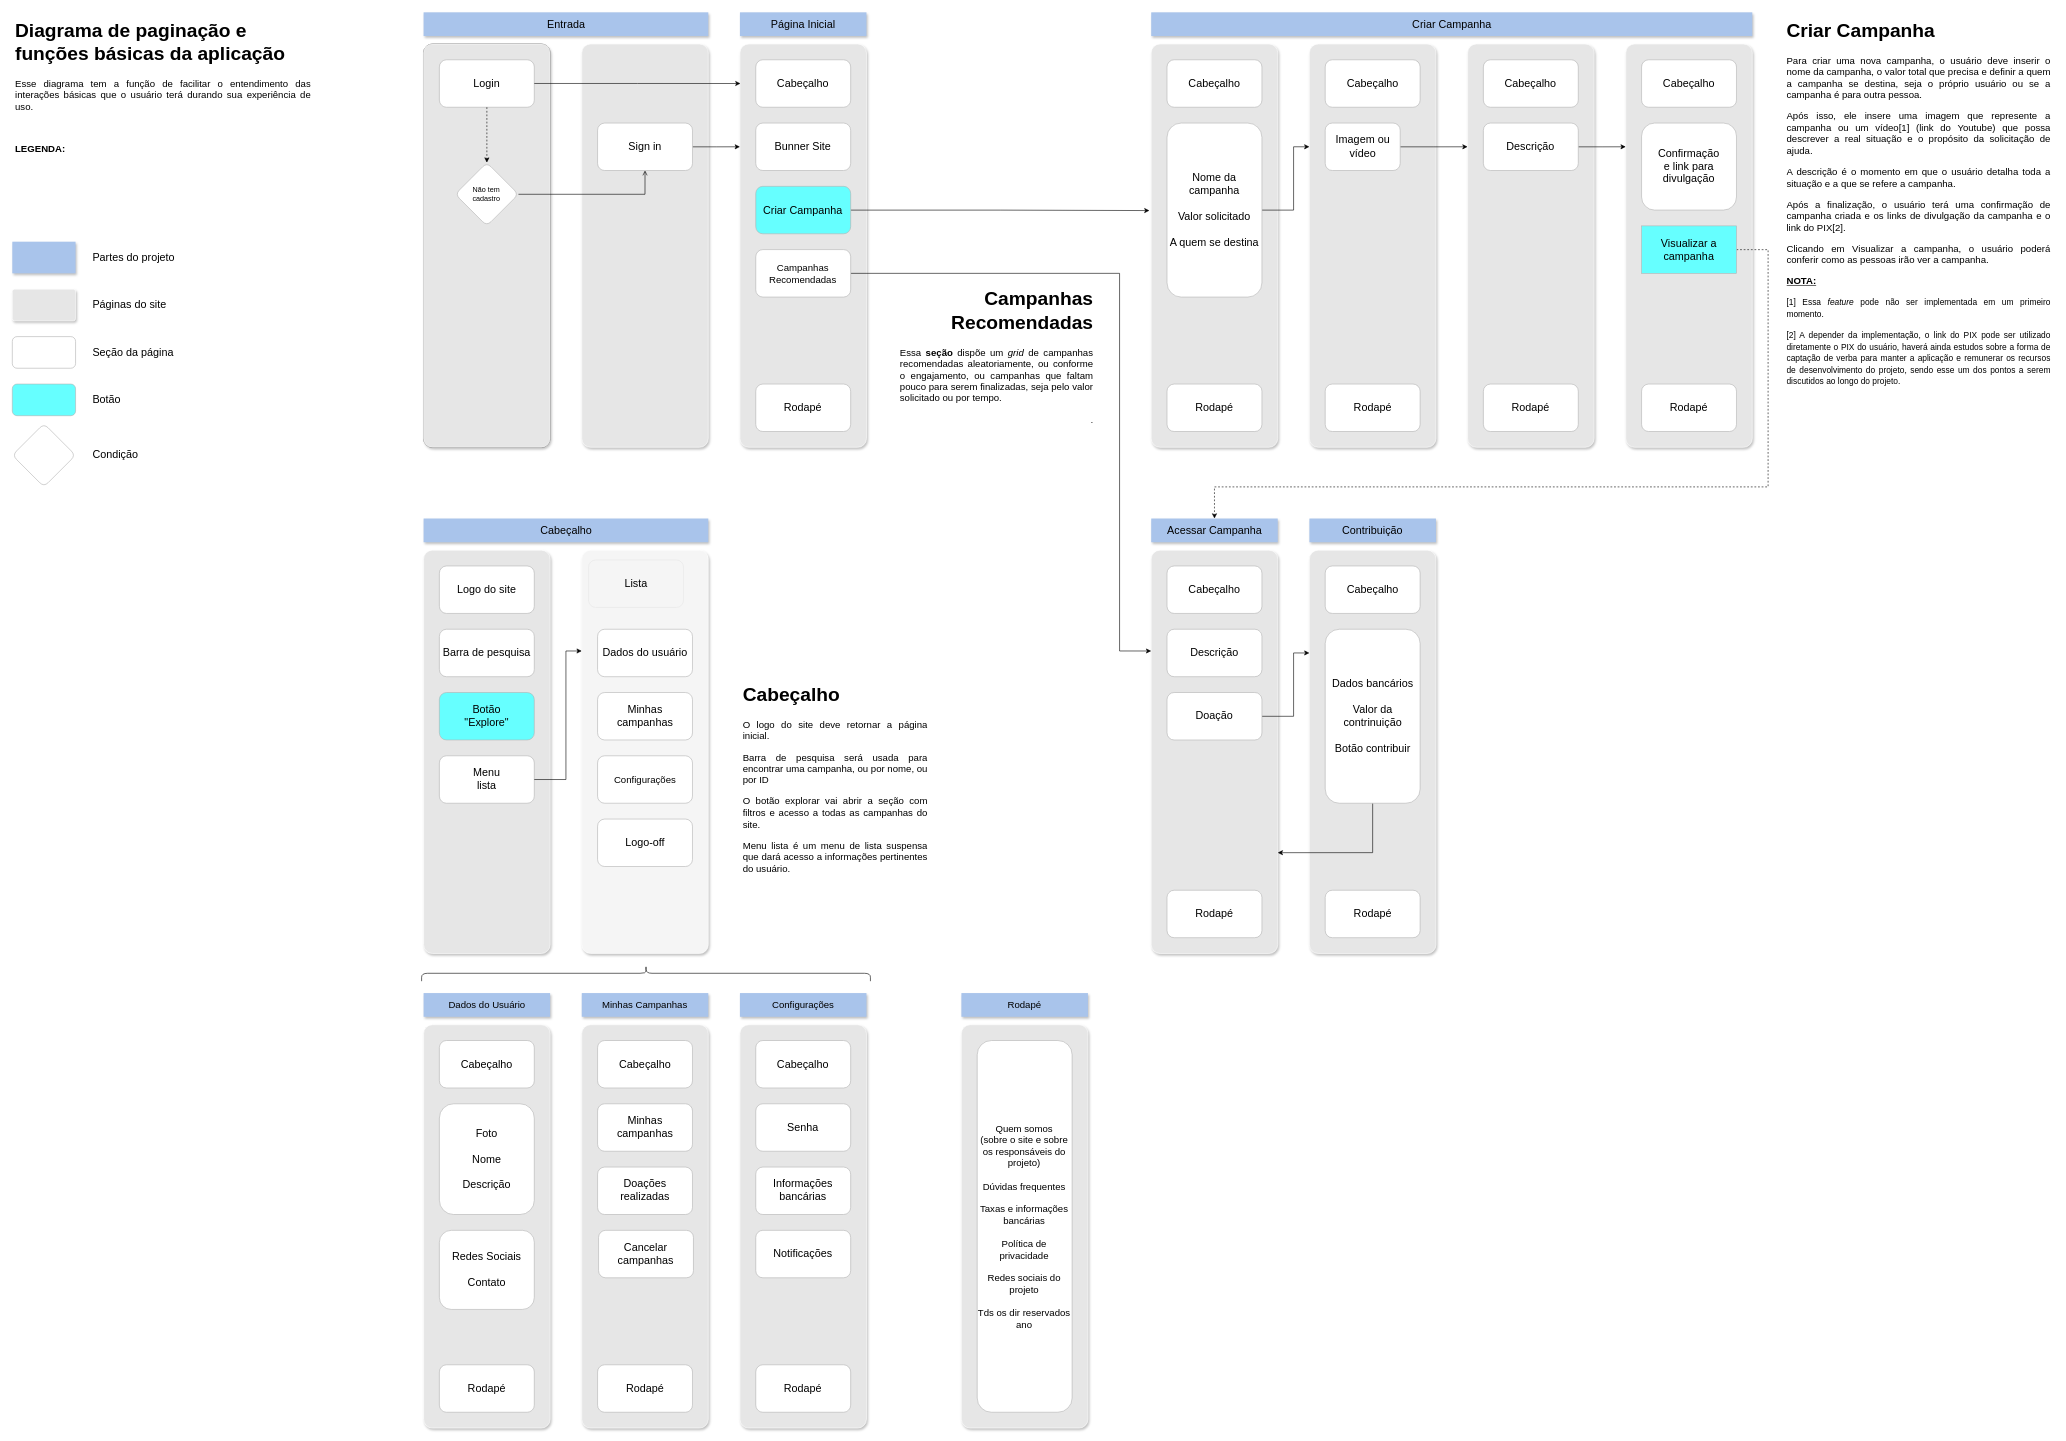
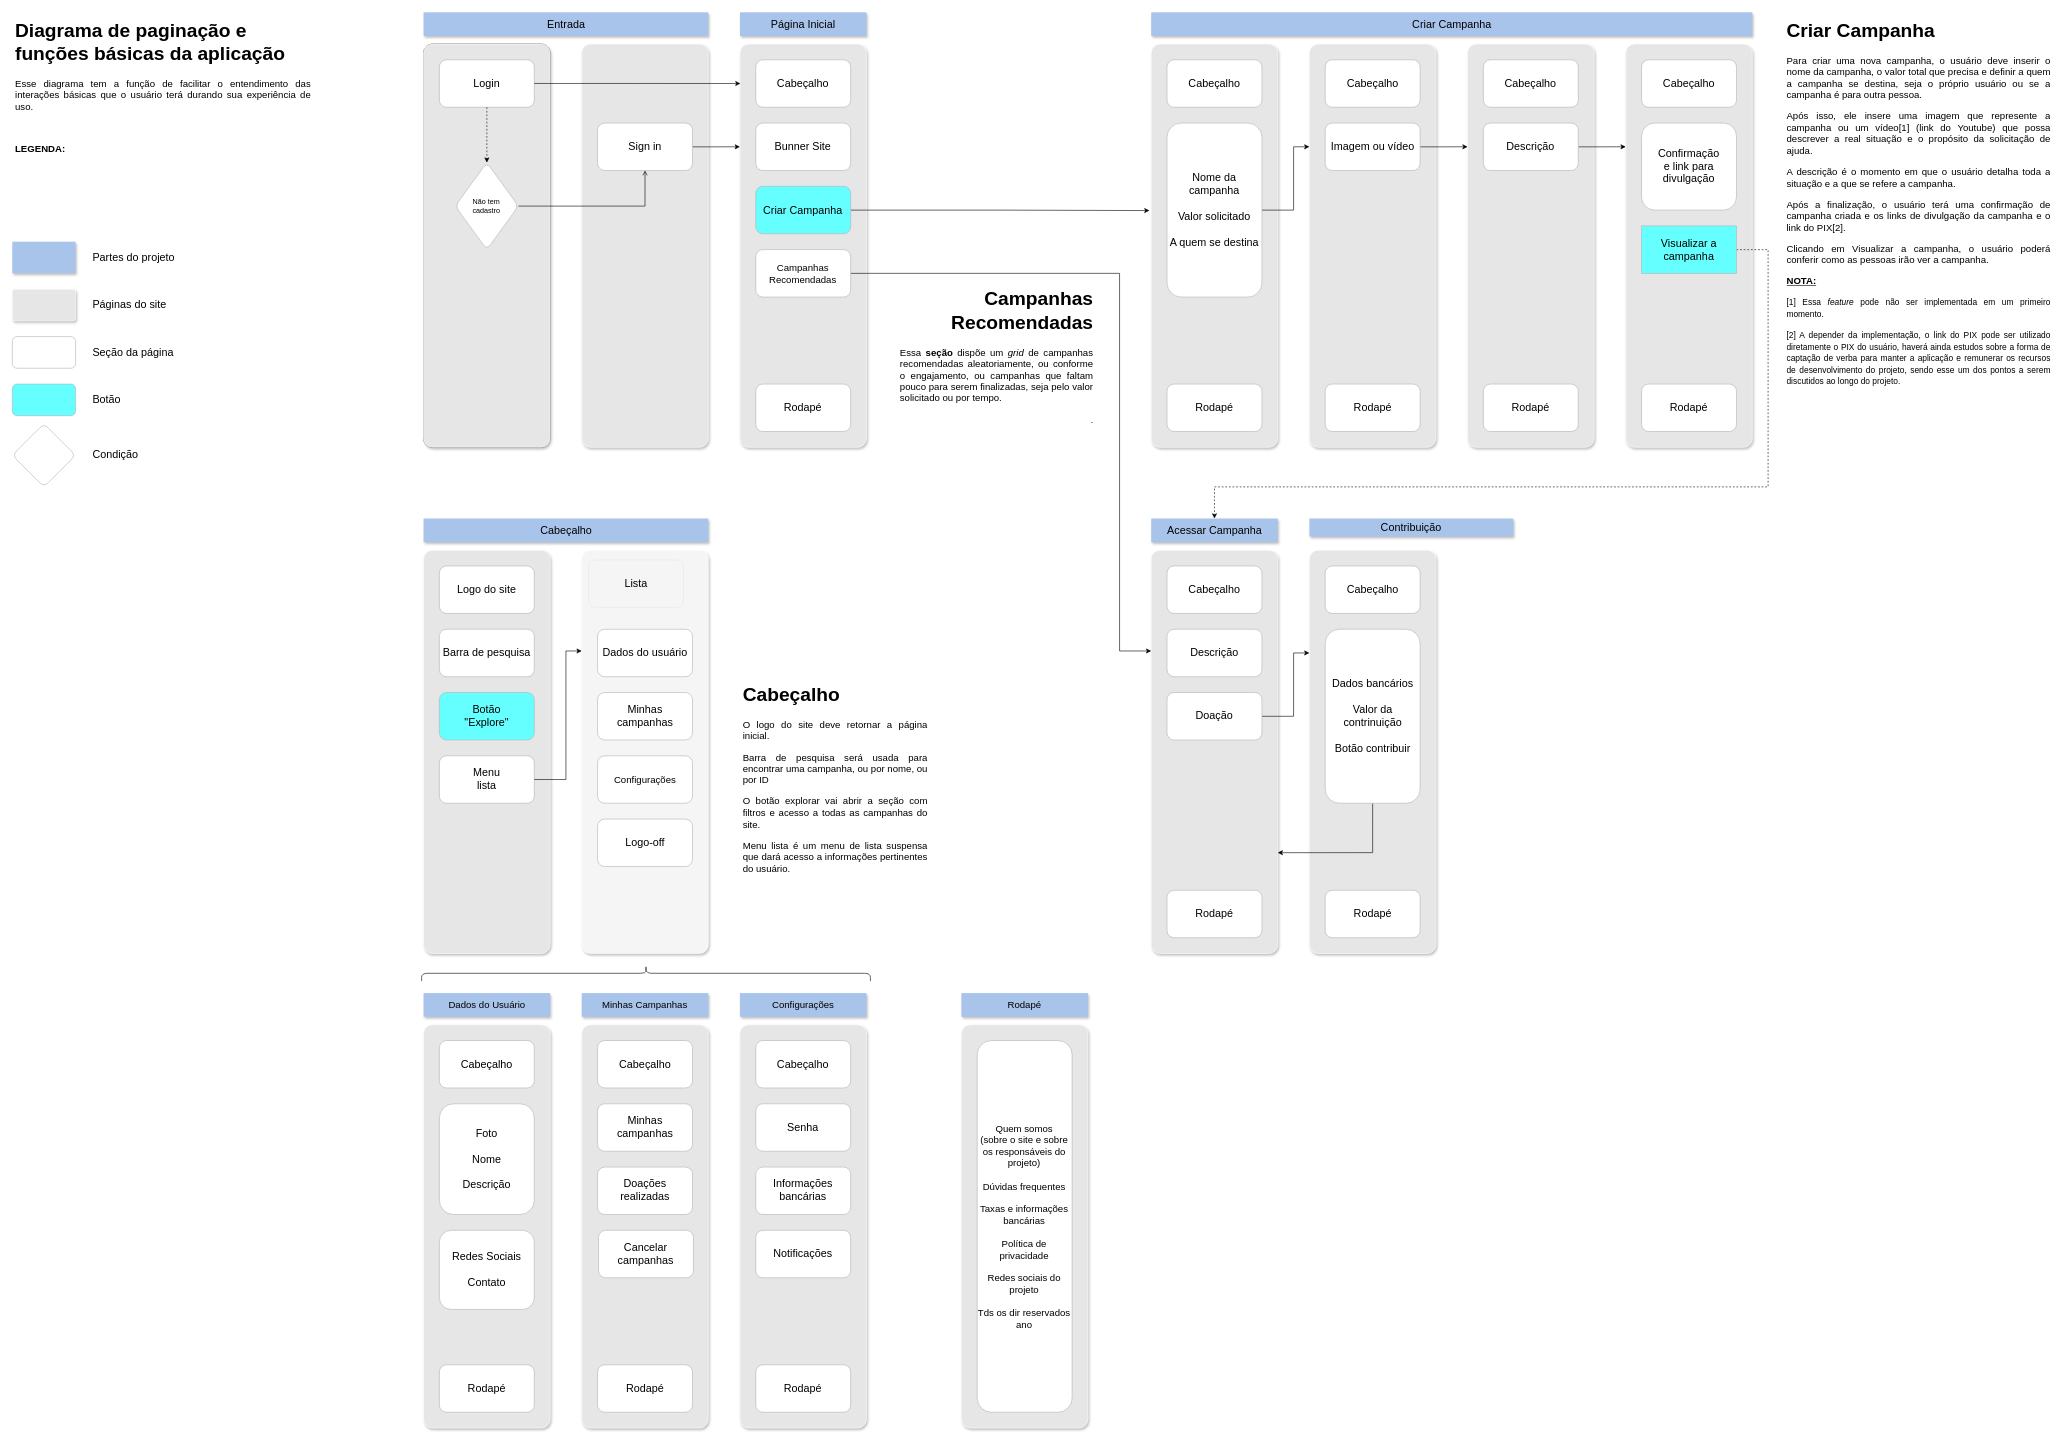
node "Imagem ou vídeo": size 75x47 -> 95x47
node "Não tem cadastro": size 63x63 -> 63x87
node "Contribuição": size 127x24 -> 204x18
